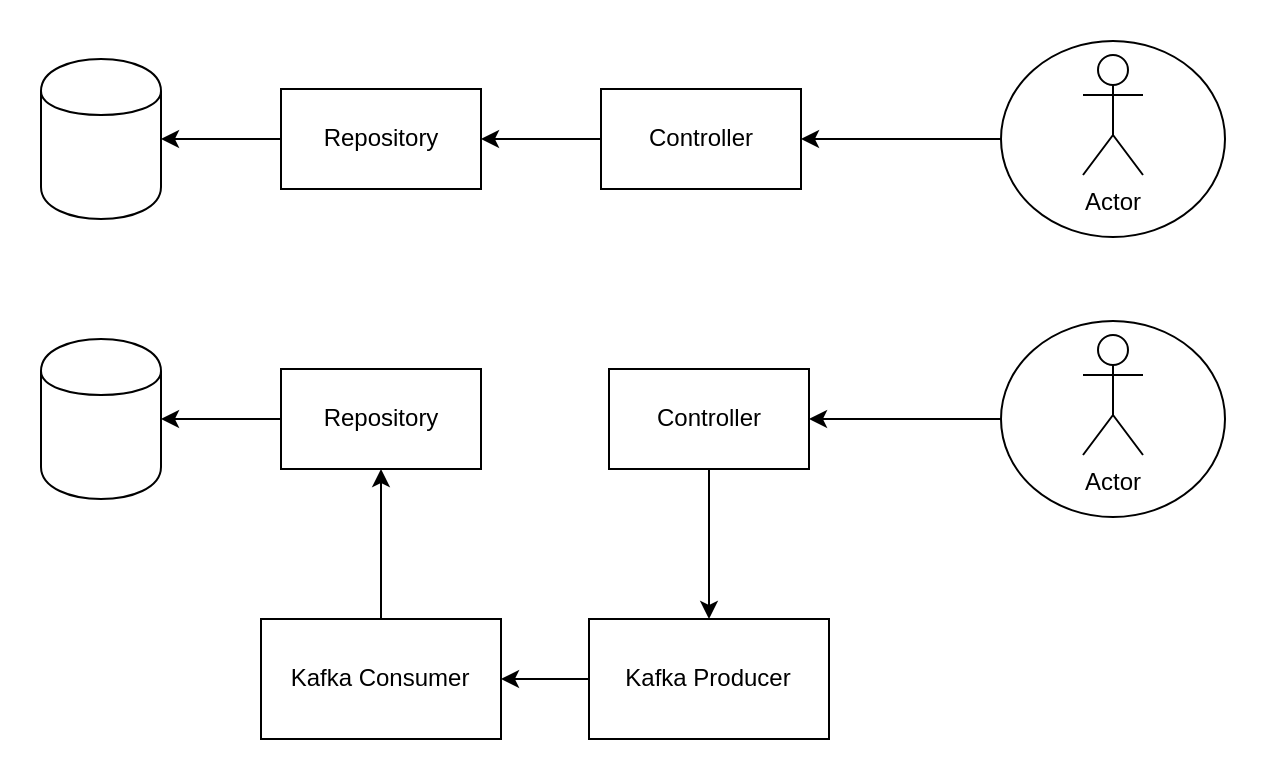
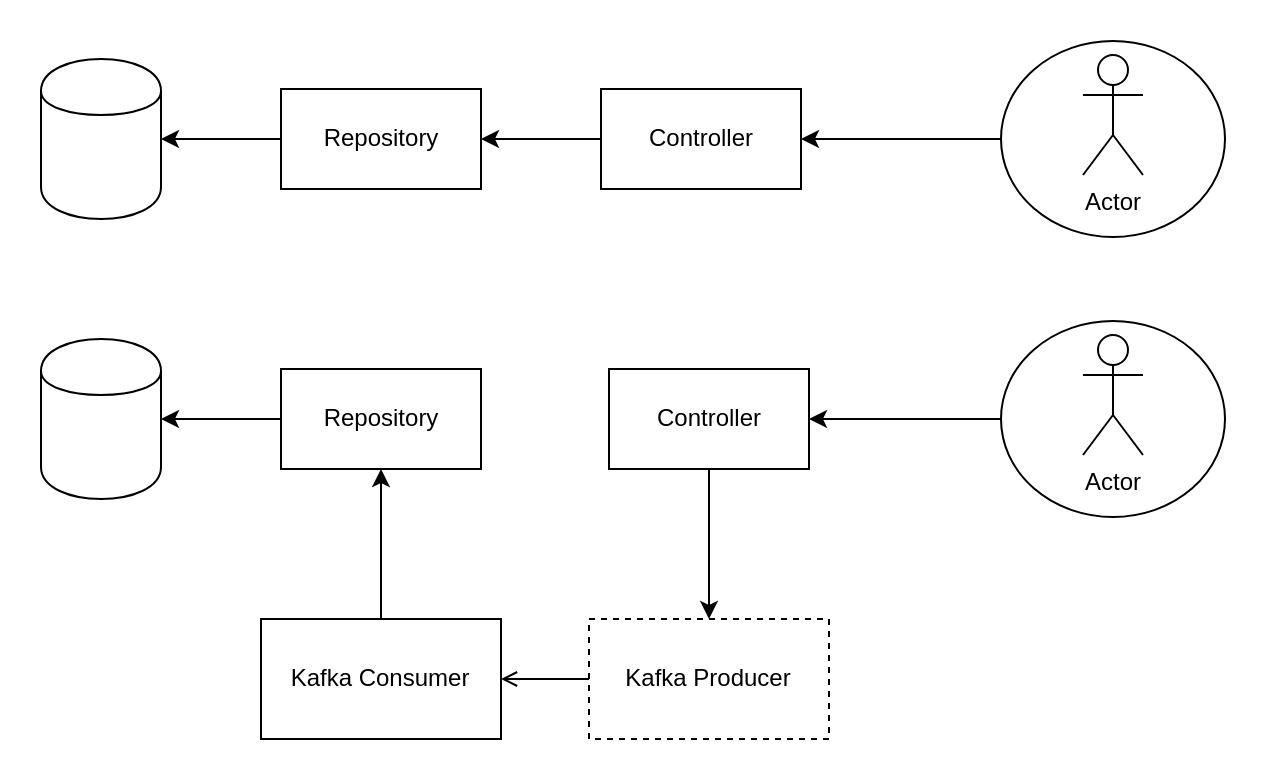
edge "Kafka Producer" -> "Kafka Consumer": arrowhead classic -> open
node "Kafka Producer": style solid -> dashed
